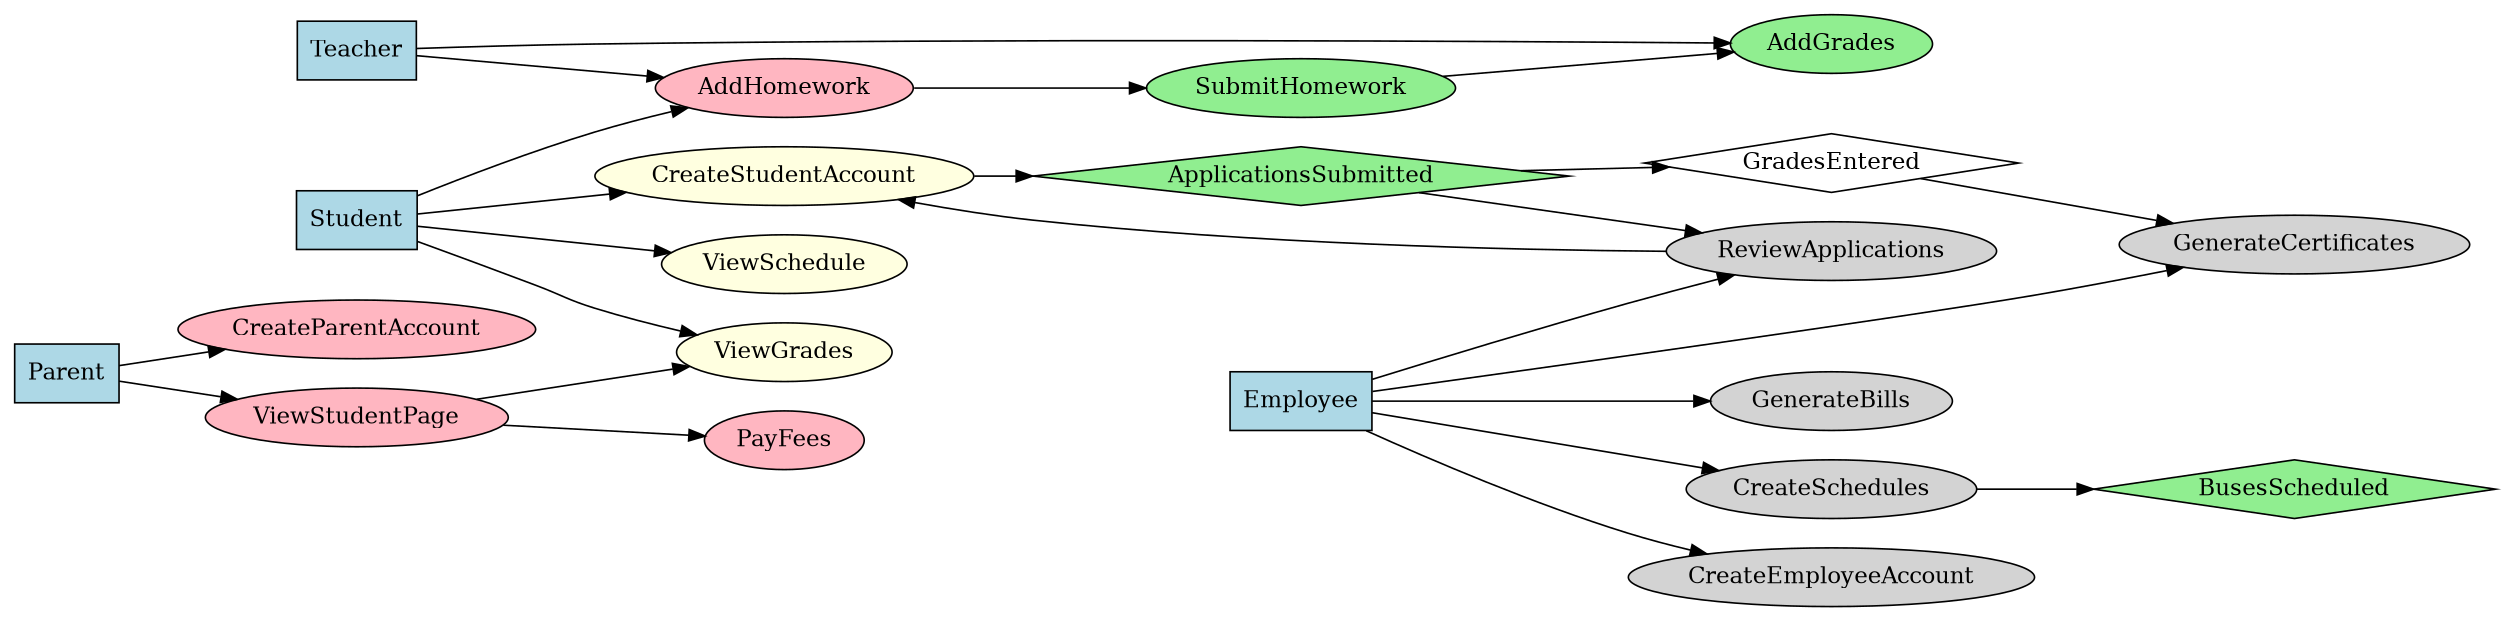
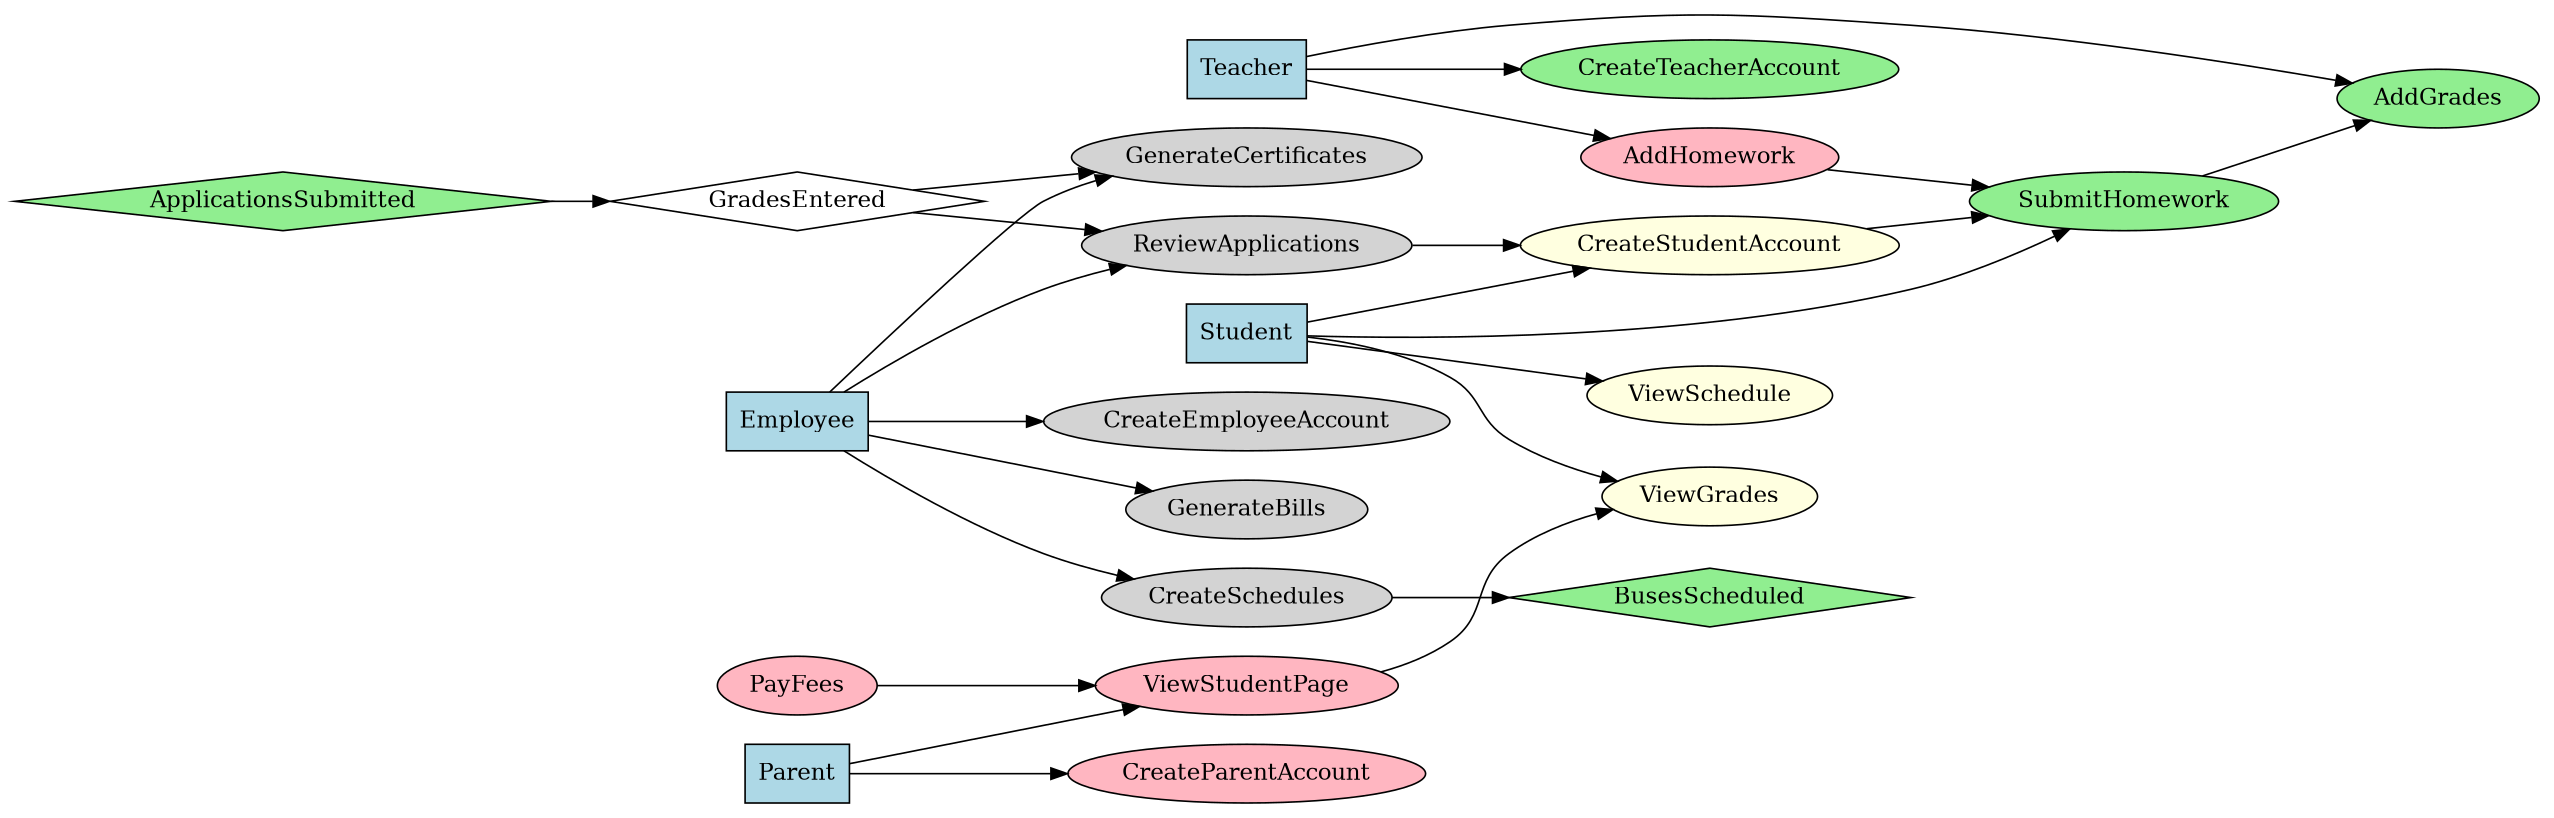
node "CreateTeacherAccount": added
edge "Student" -> "AddHomework": now "Student" -> "SubmitHomework"
edge "CreateStudentAccount" -> "ApplicationsSubmitted": now "CreateStudentAccount" -> "SubmitHomework"
edge "ApplicationsSubmitted" -> "ReviewApplications": now "GradesEntered" -> "ReviewApplications"
edge "ViewStudentPage" -> "PayFees": reversed
